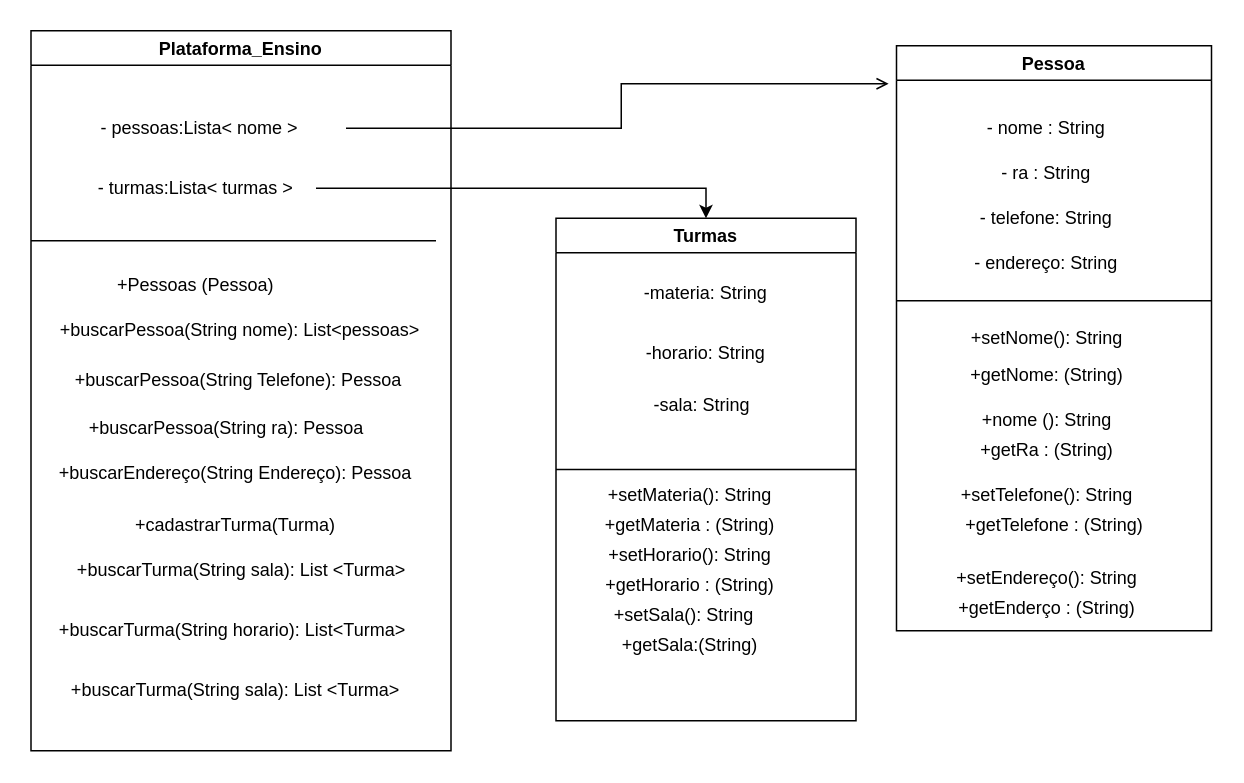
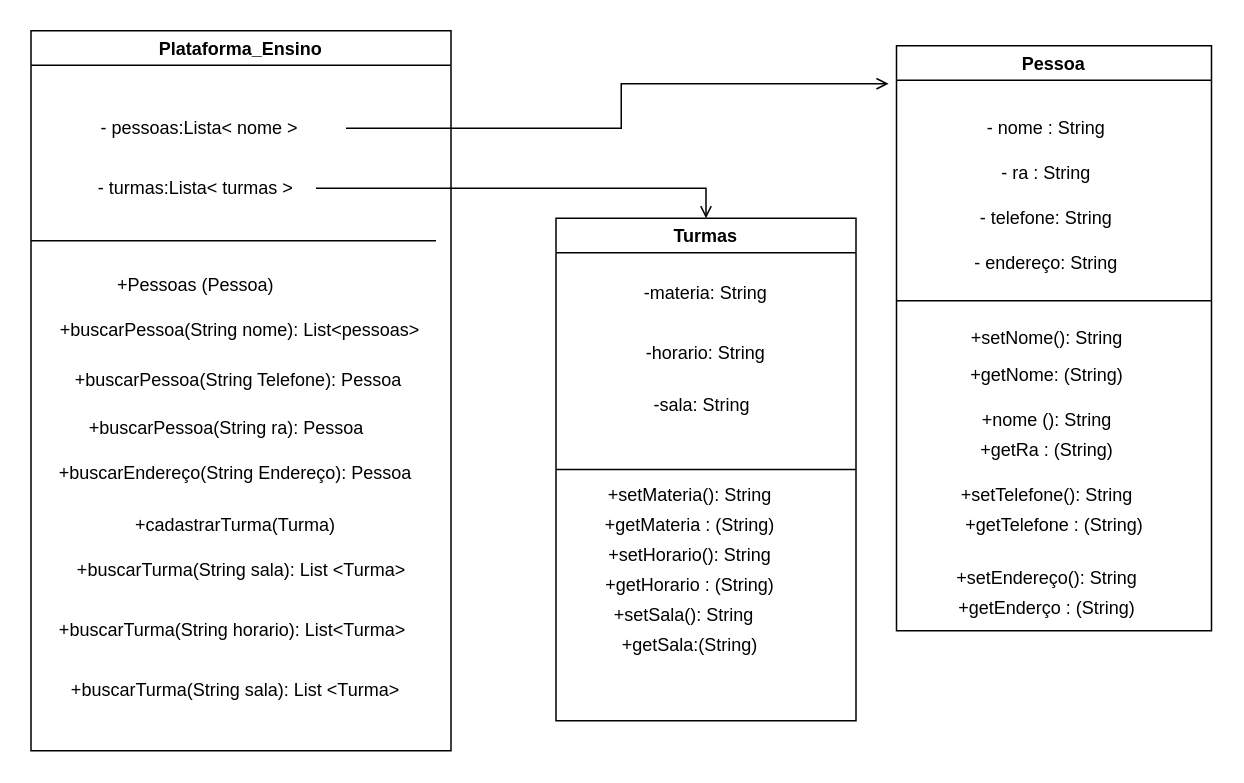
edge "- turmas:Lista< turmas >" -> "Turmas": arrowhead classic -> open
